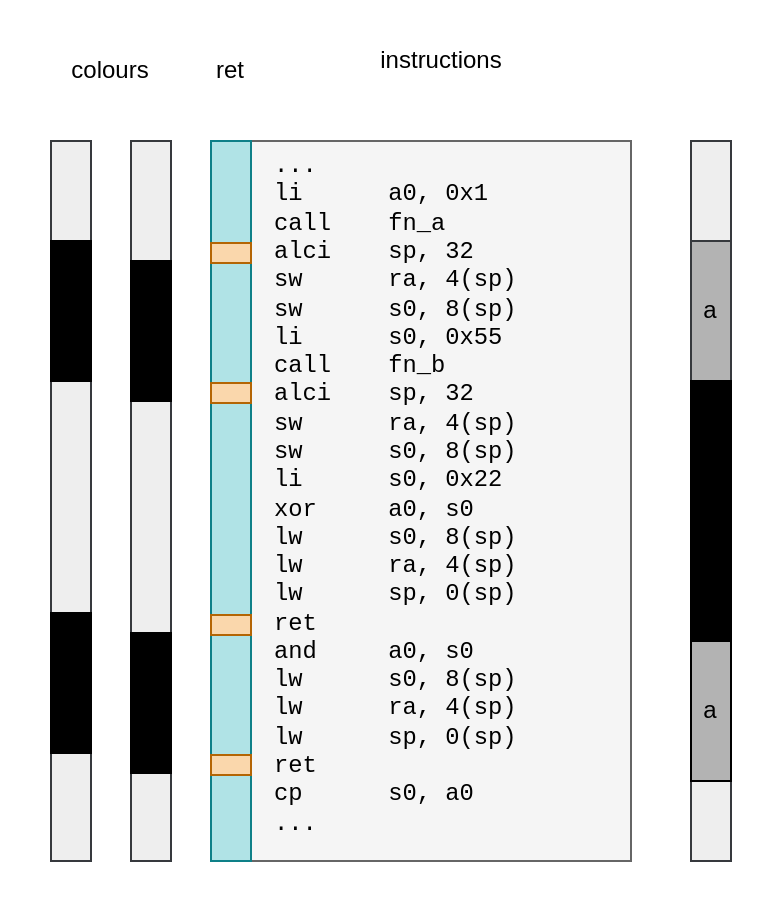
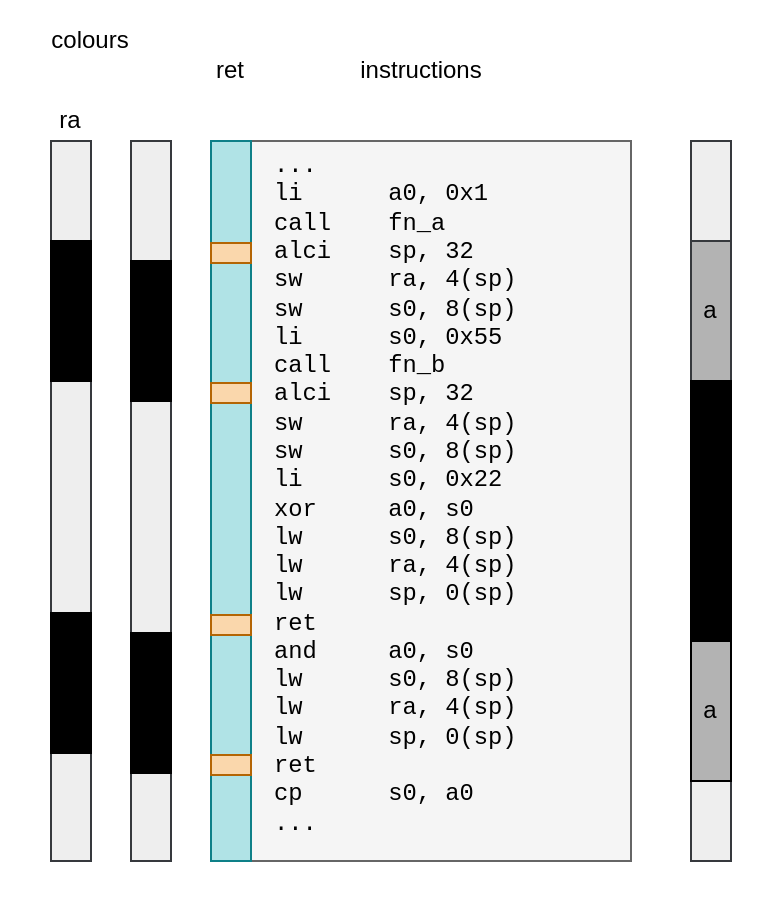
node "instructions": moved (441, 61) -> (421, 71)
node "colours": moved (111, 71) -> (91, 41)
node "ra": added
